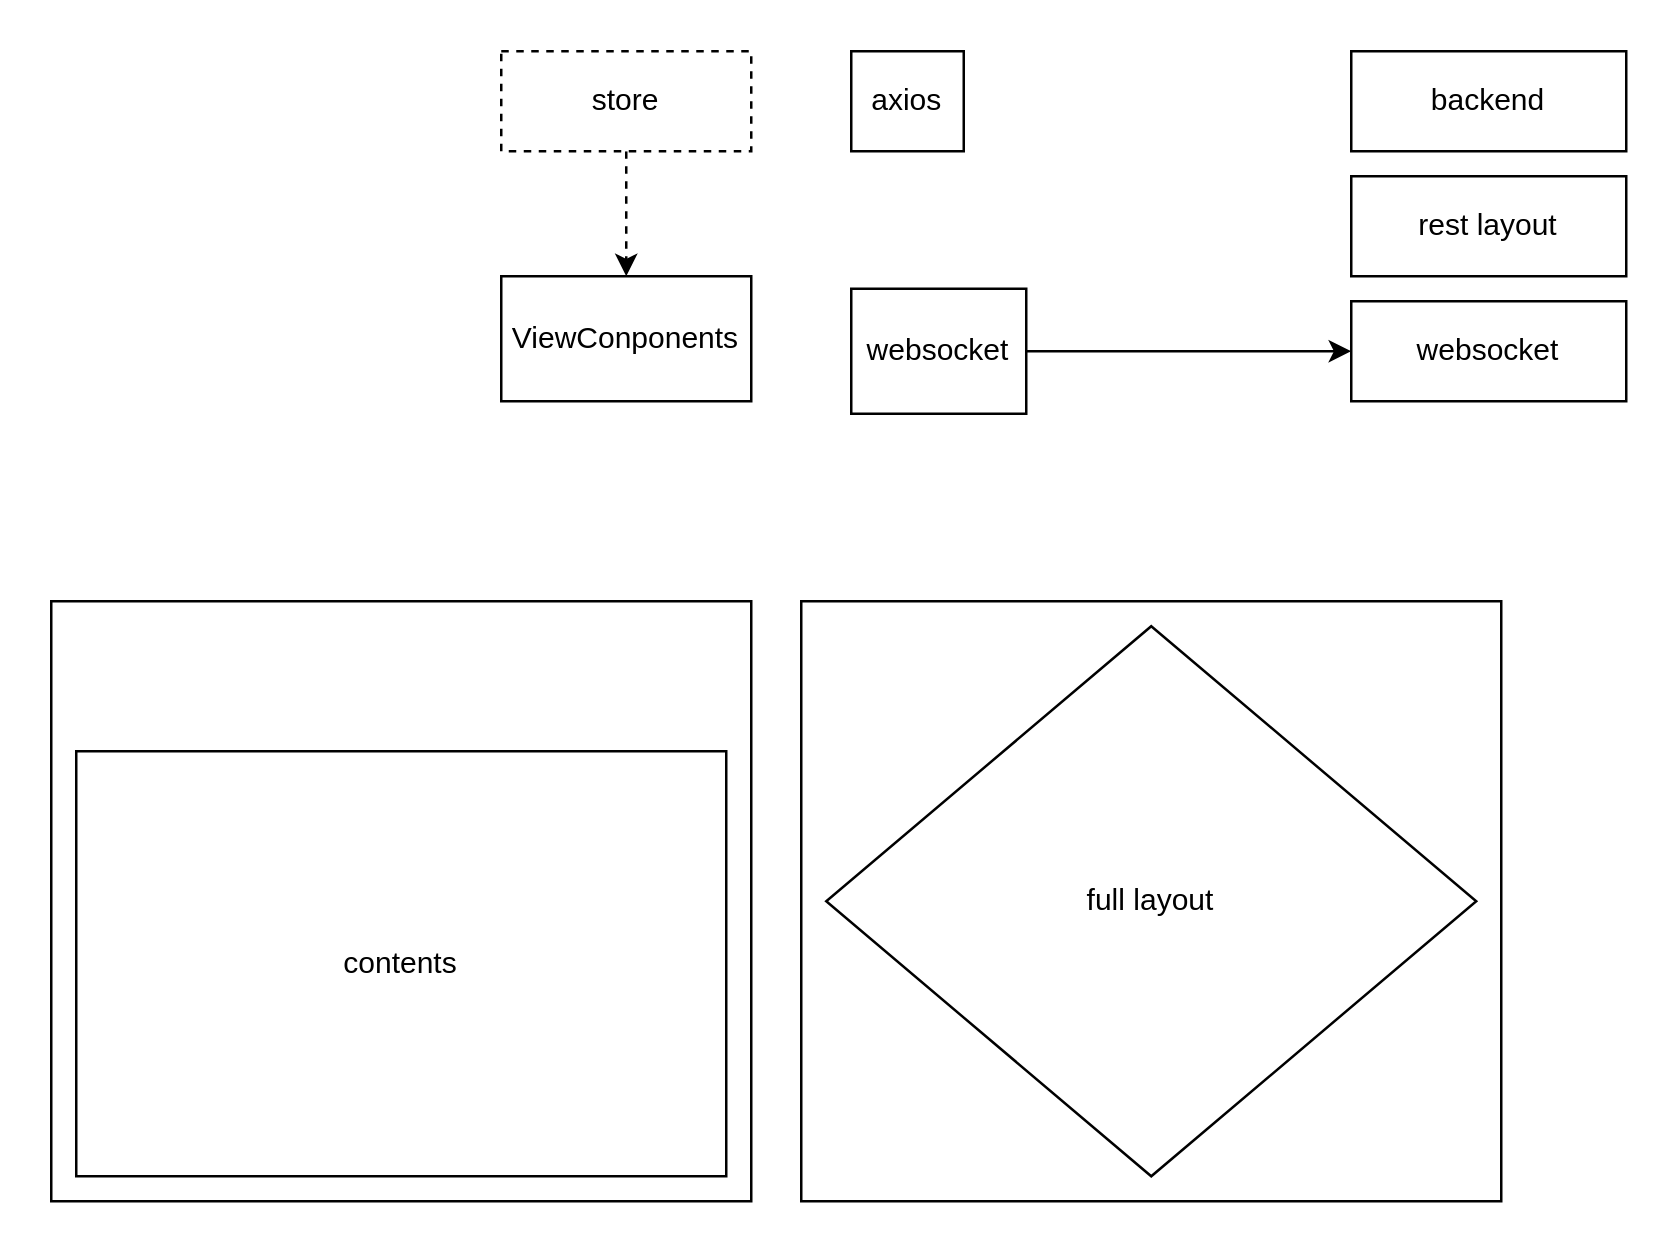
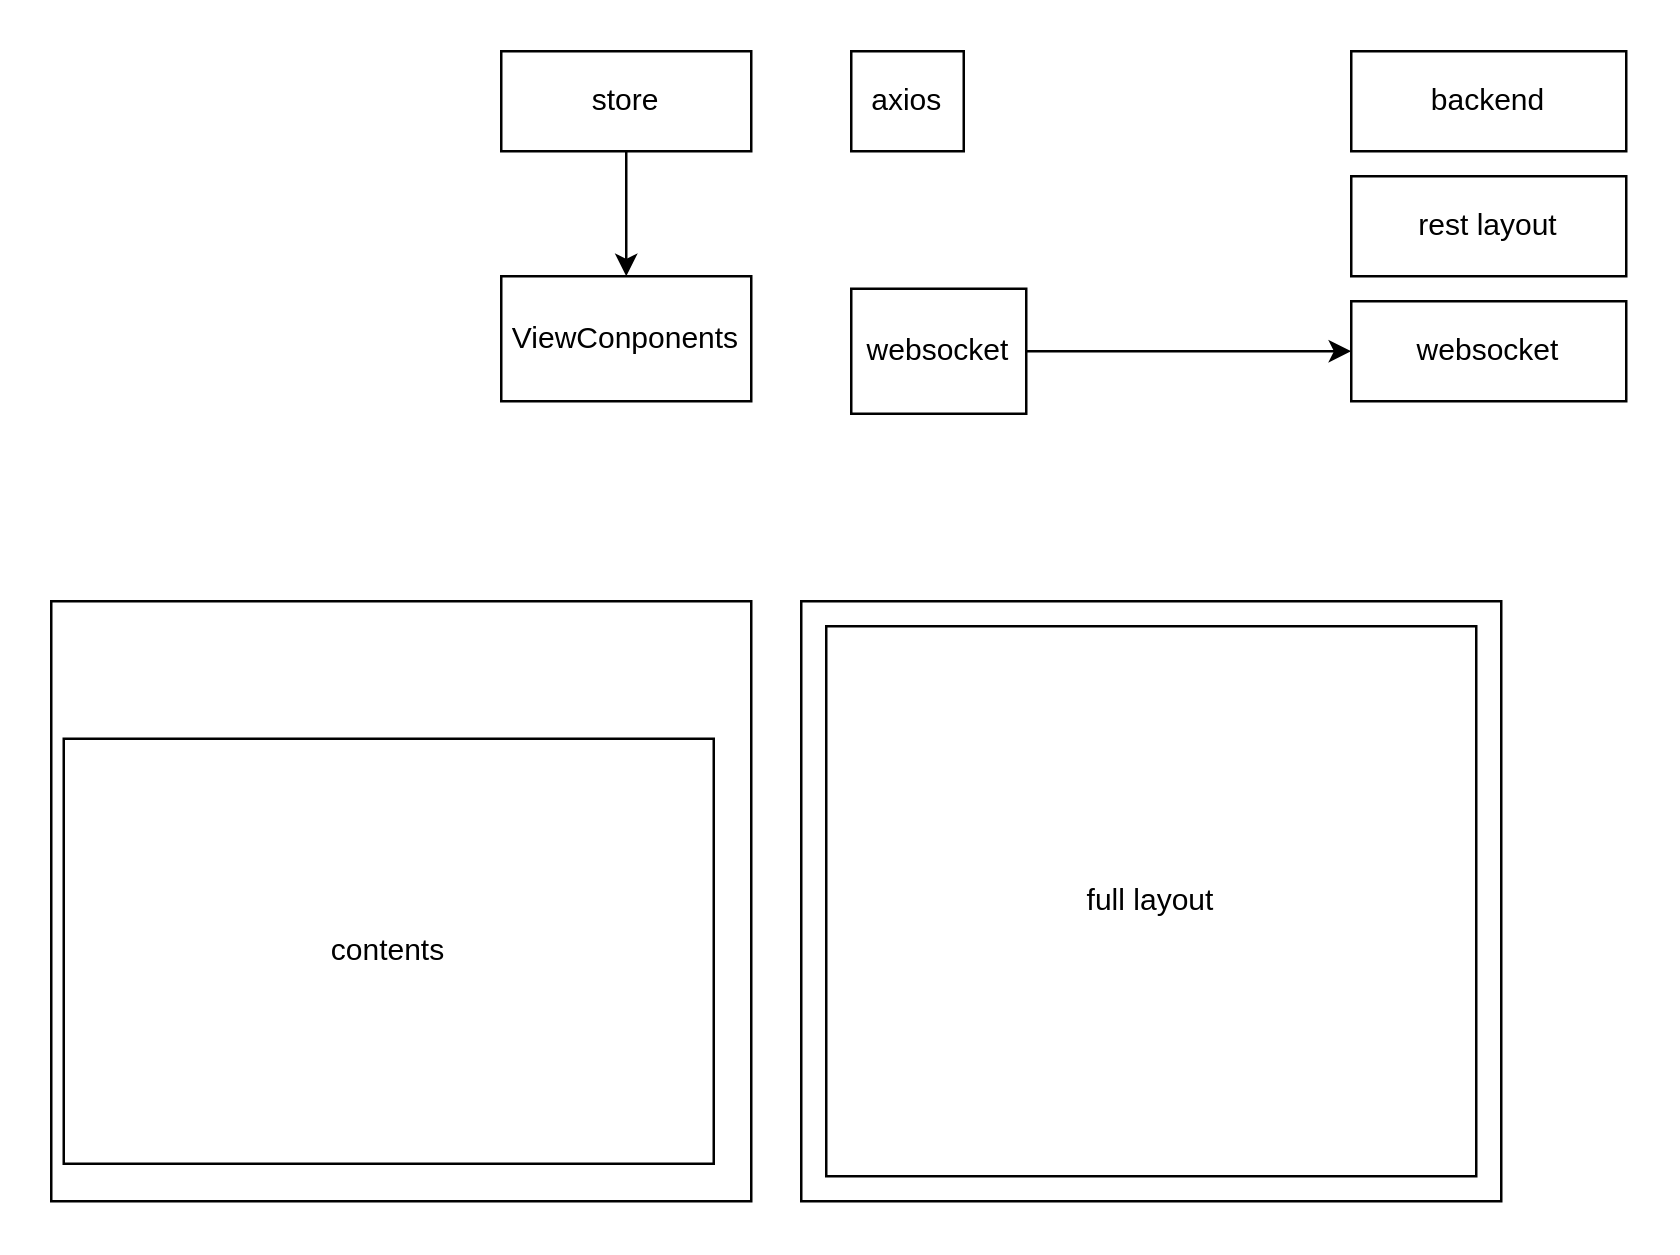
node "store": style dashed -> solid
edge "store" -> "ViewConponents": style dashed -> solid
node "full layout": shape diamond -> rectangle
node "contents": moved (401, 964) -> (389, 951)
